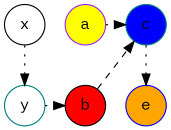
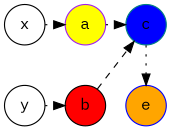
edge "x" -> "y": now "x" -> "a"
node "y": color teal -> black
